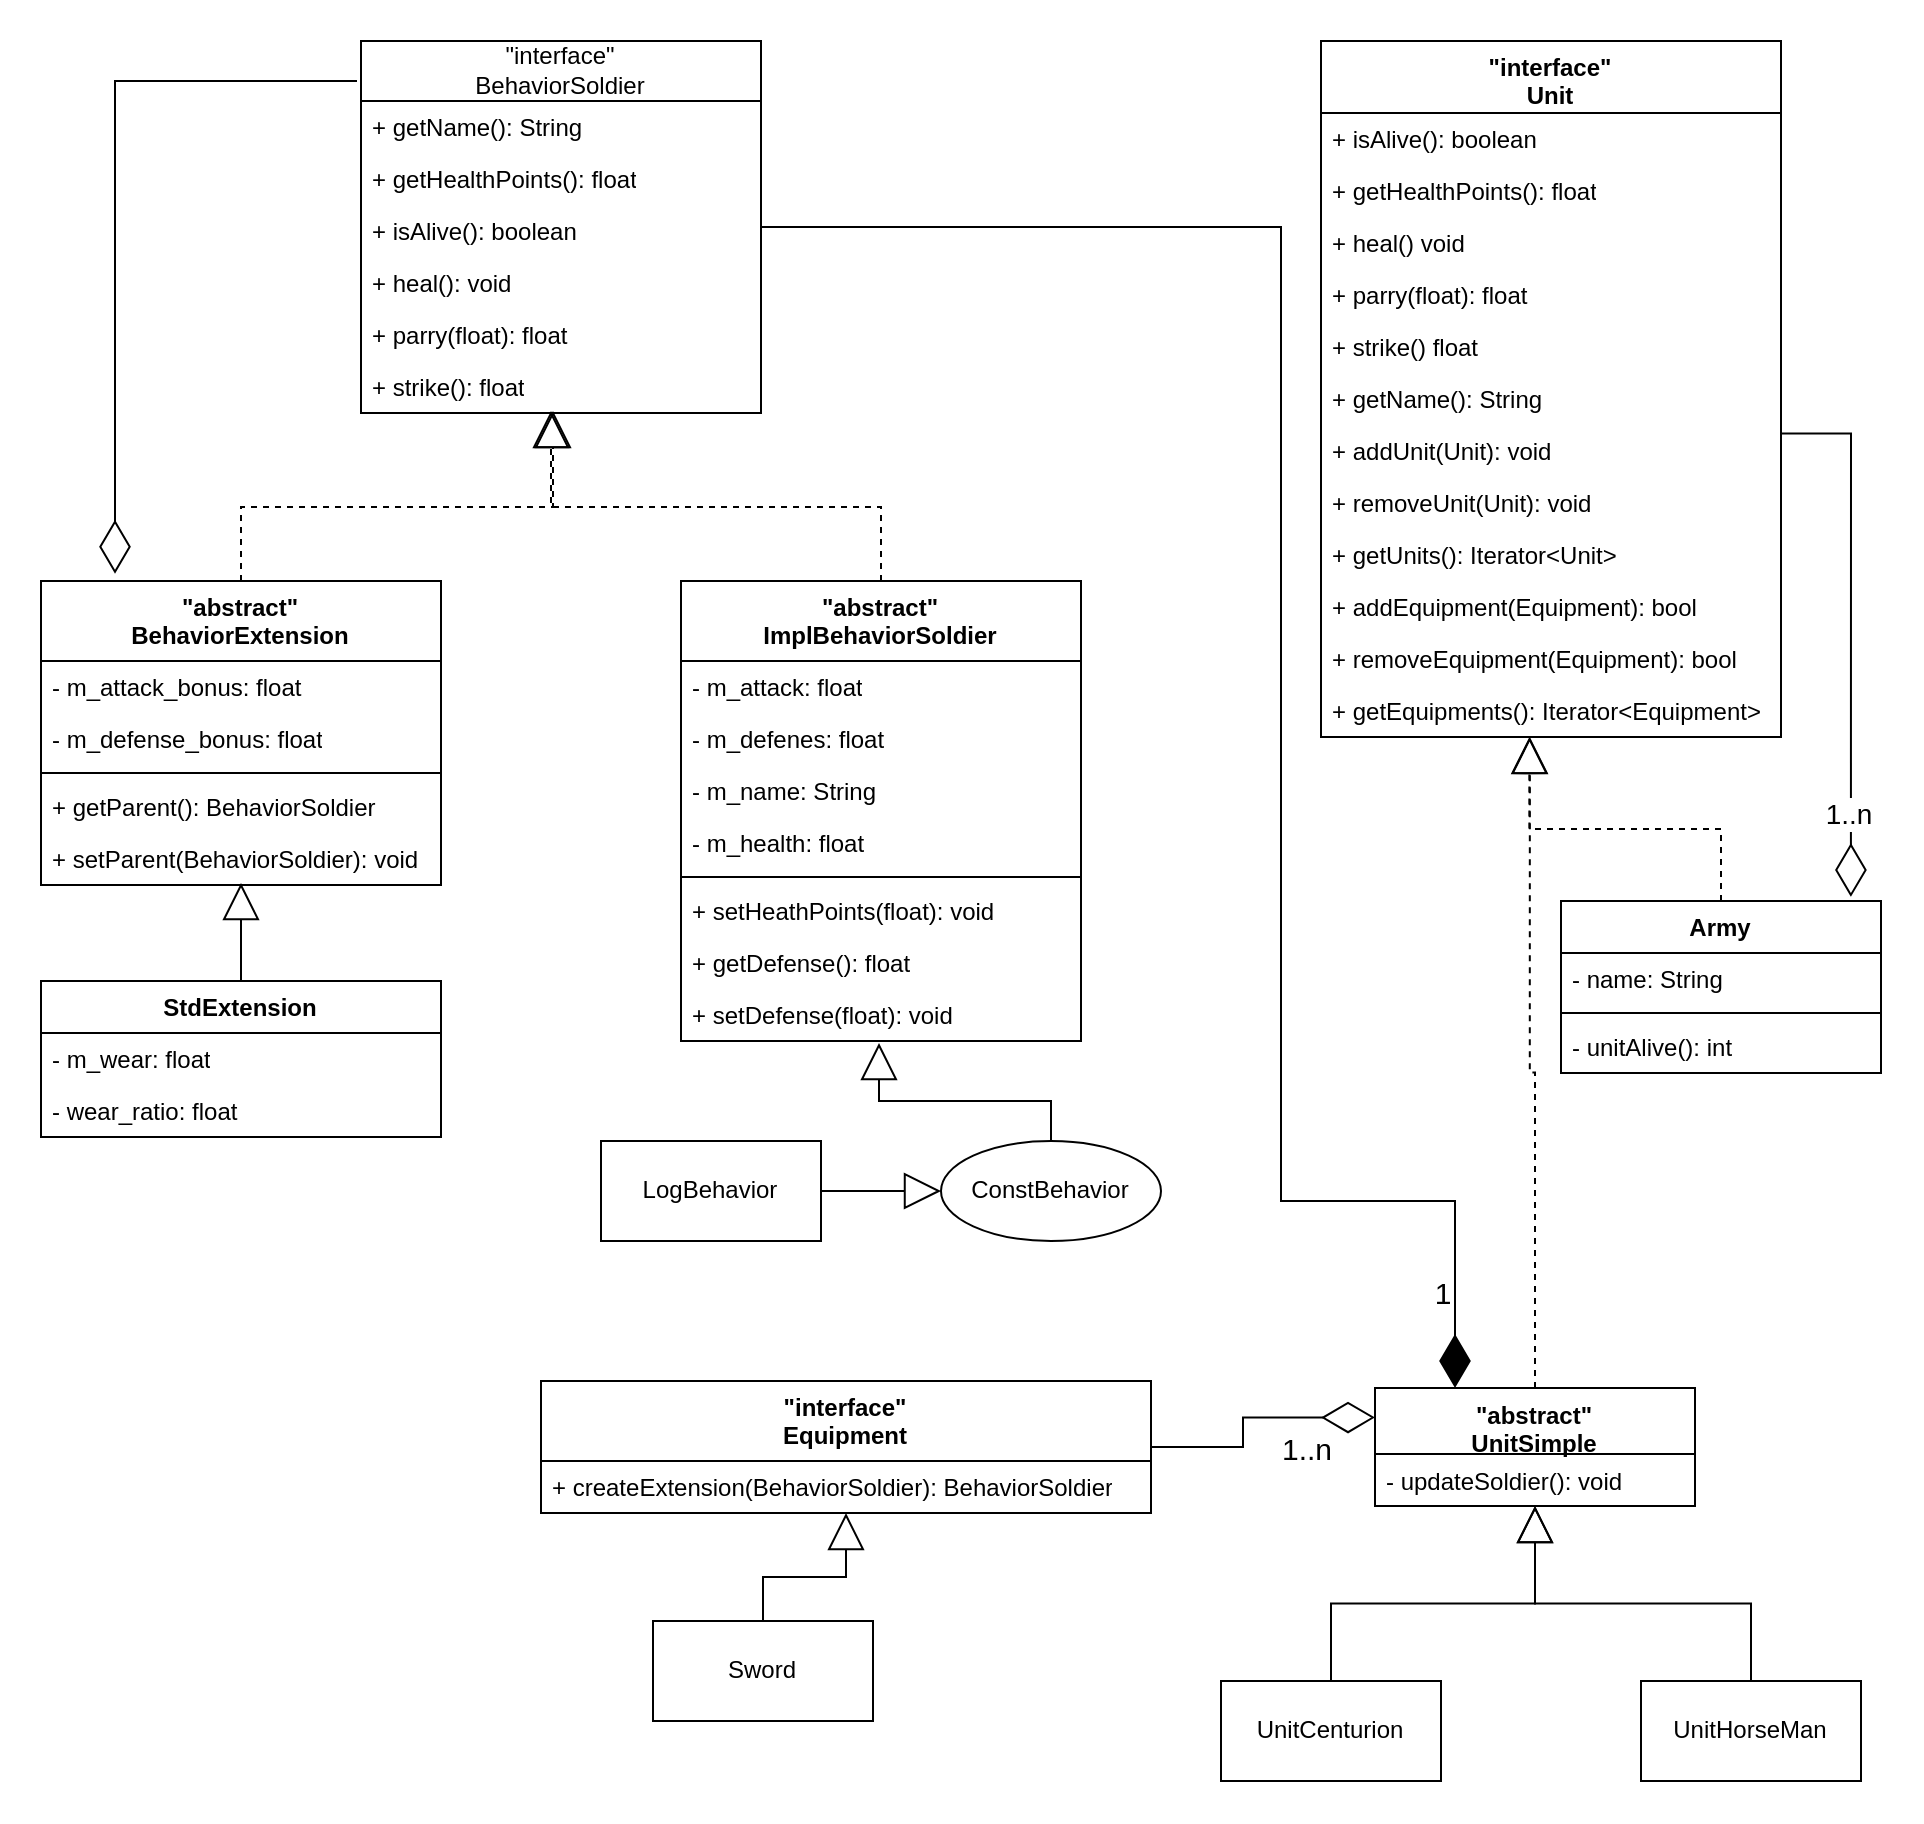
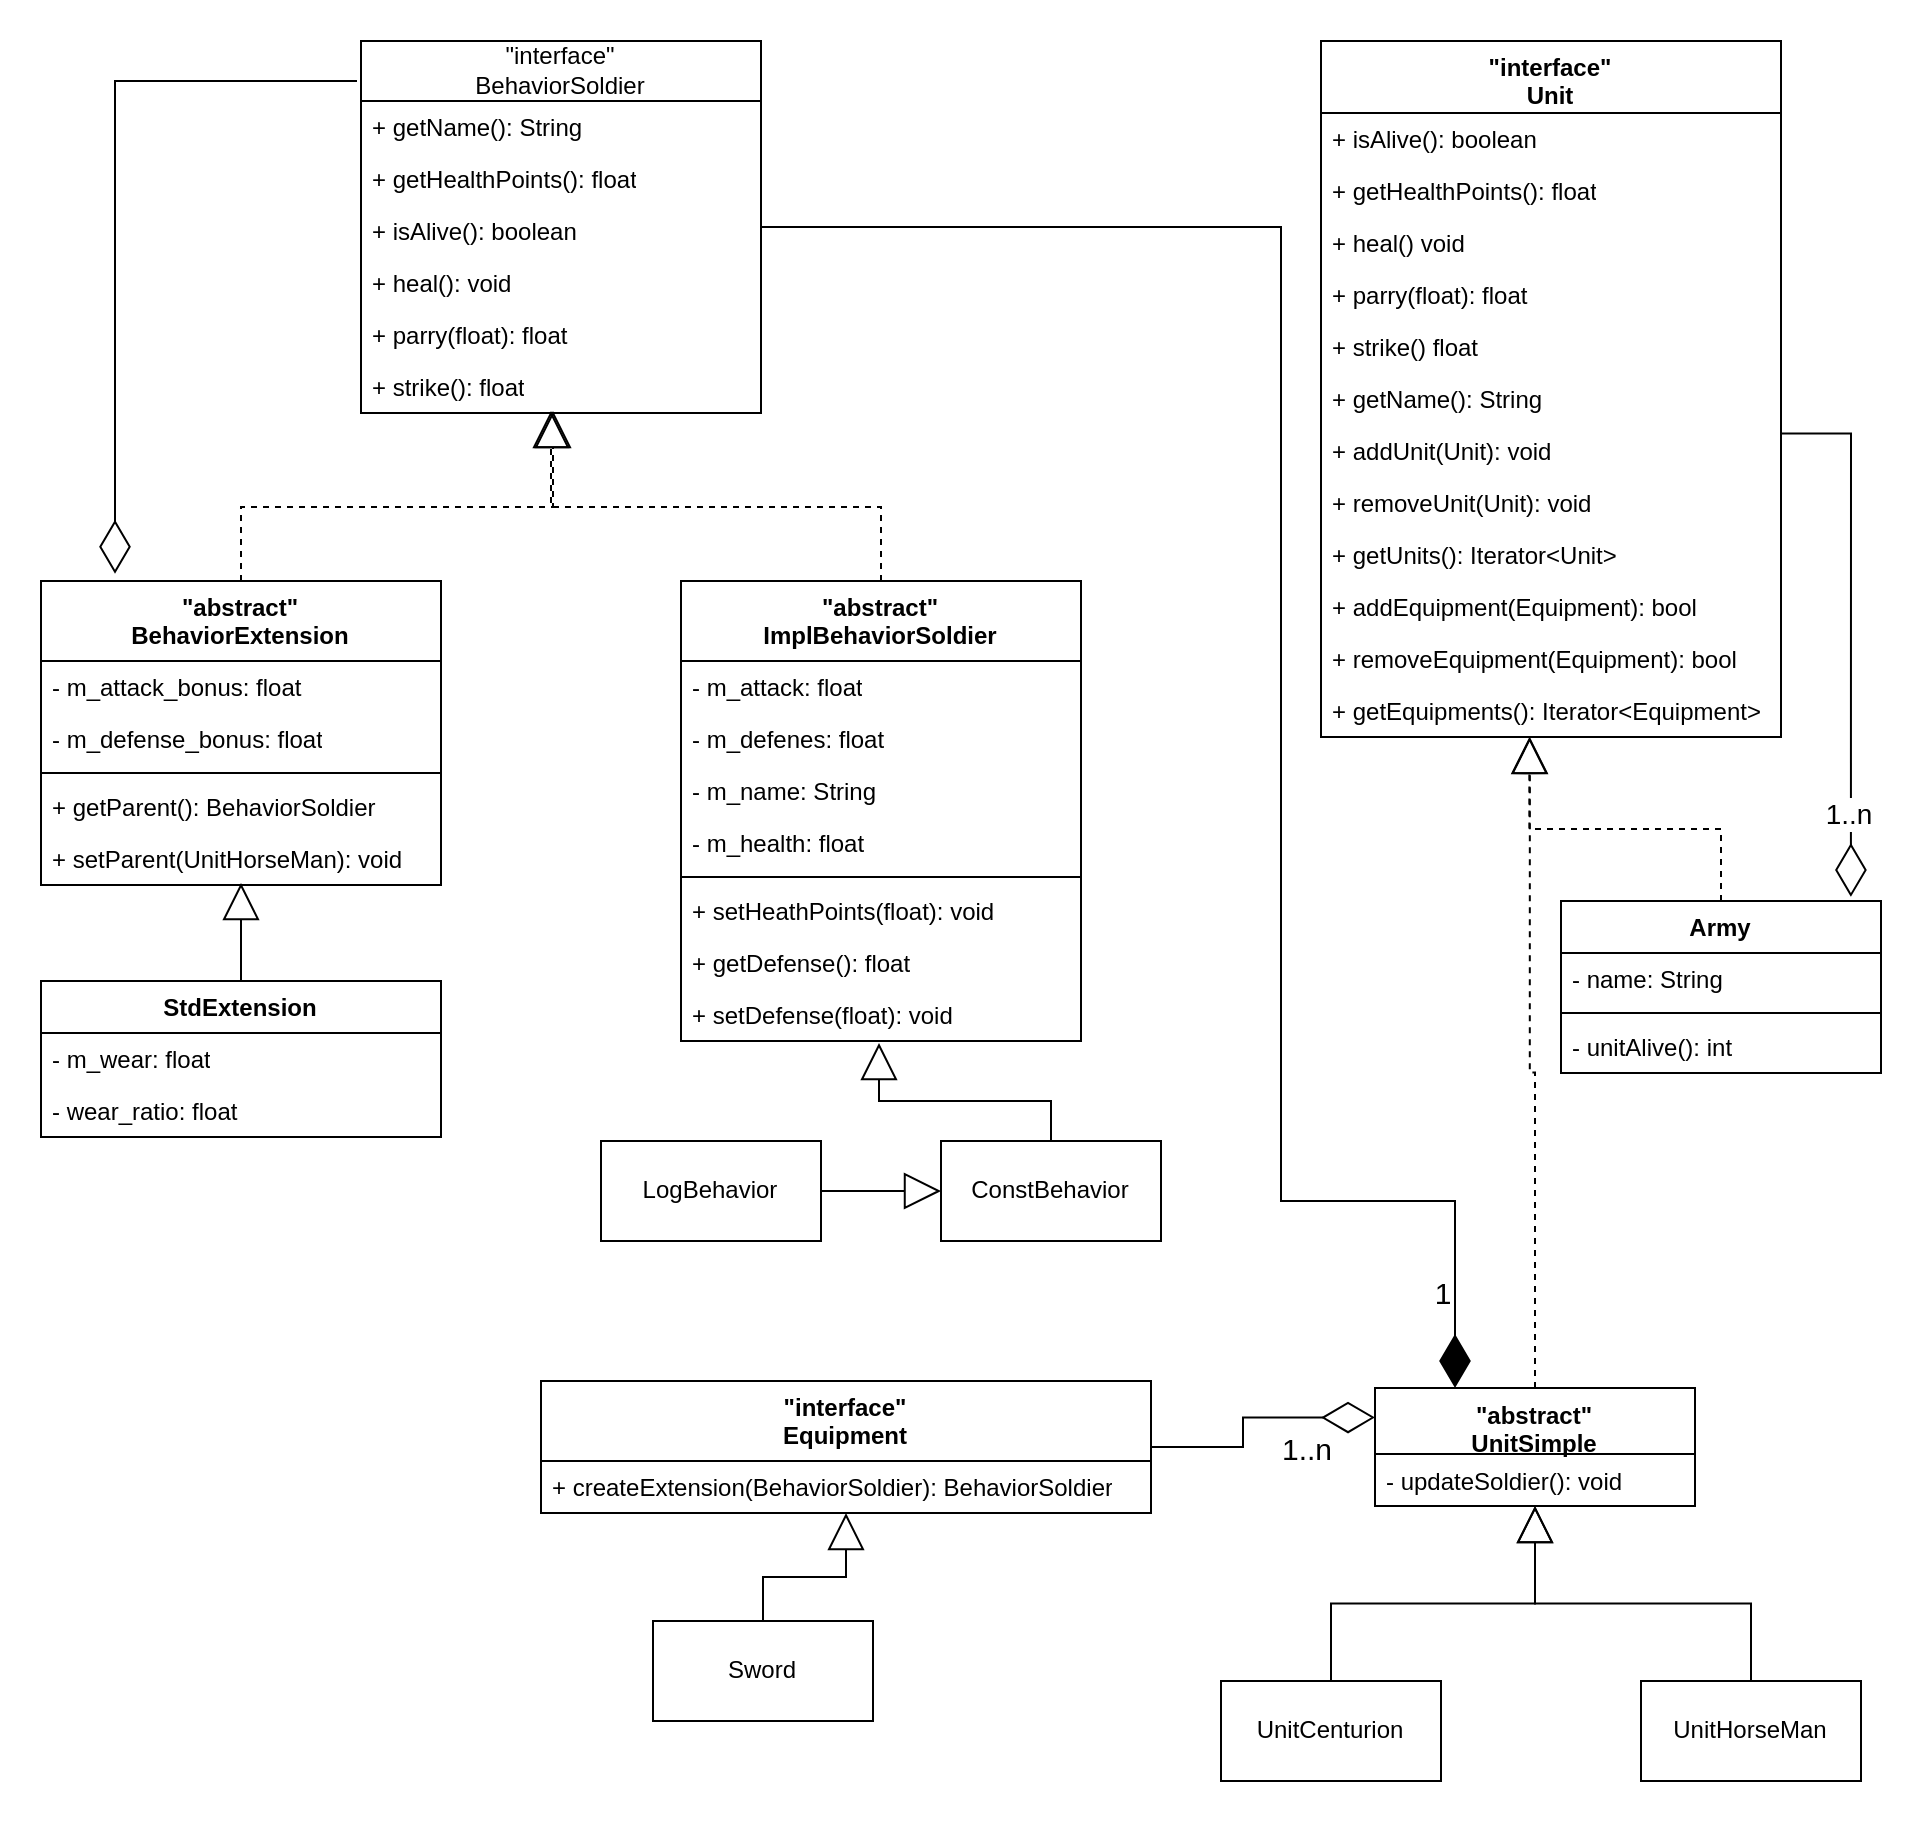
node "+ setParent(BehaviorSoldier): void": label "+ setParent(BehaviorSoldier): void" -> "+ setParent(UnitHorseMan): void"
node "ConstBehavior": shape ellipse -> rectangle
